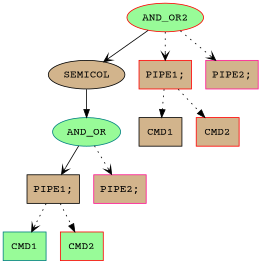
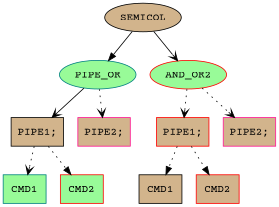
edge "AND_OR2" -> "SEMICOL": reversed
node "AND_OR": label "AND_OR" -> "PIPE_OR"
